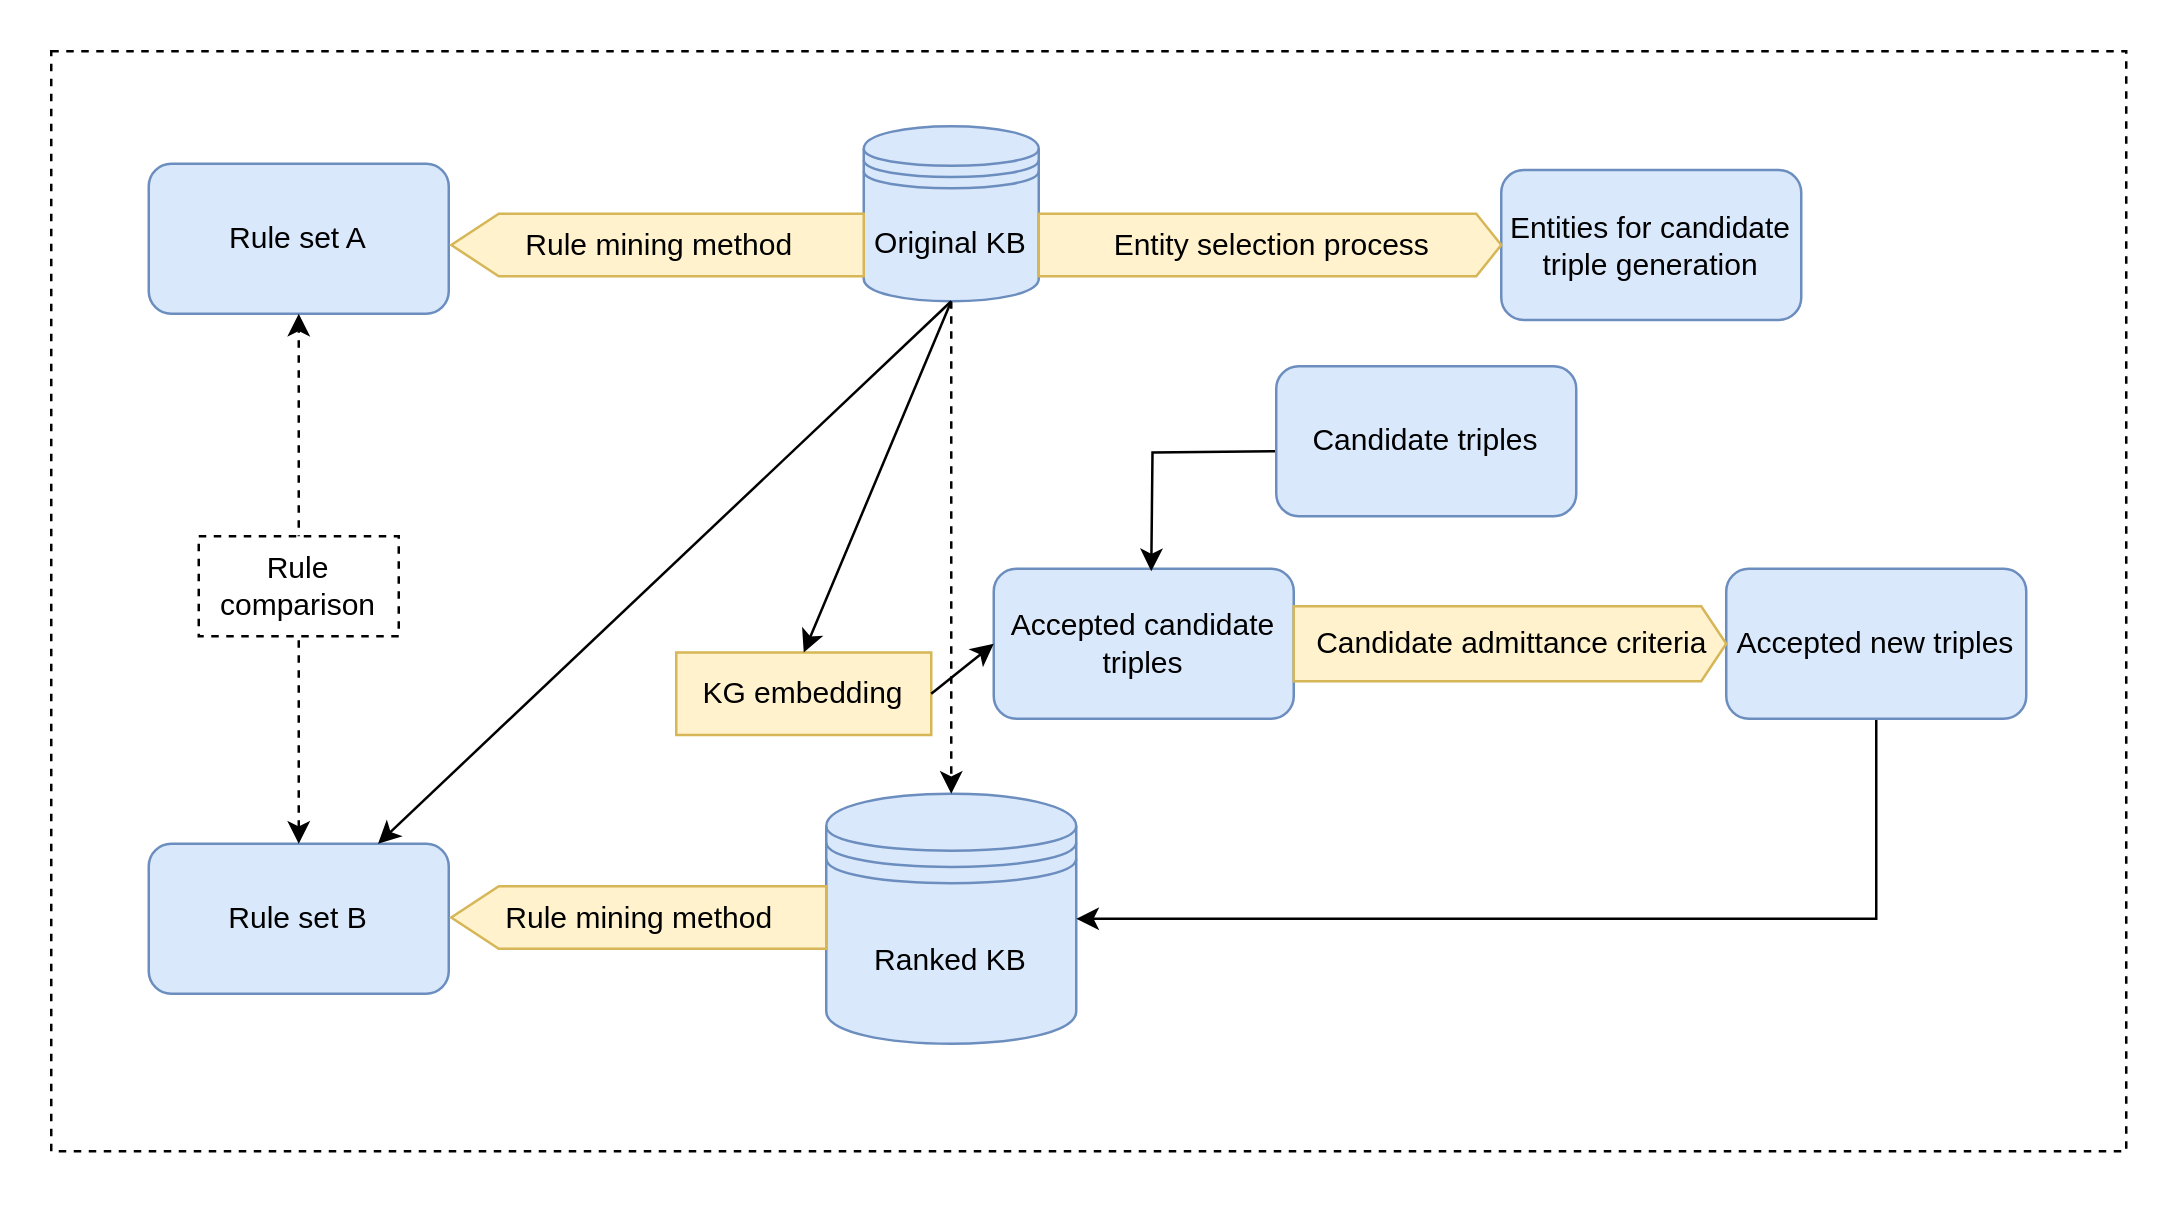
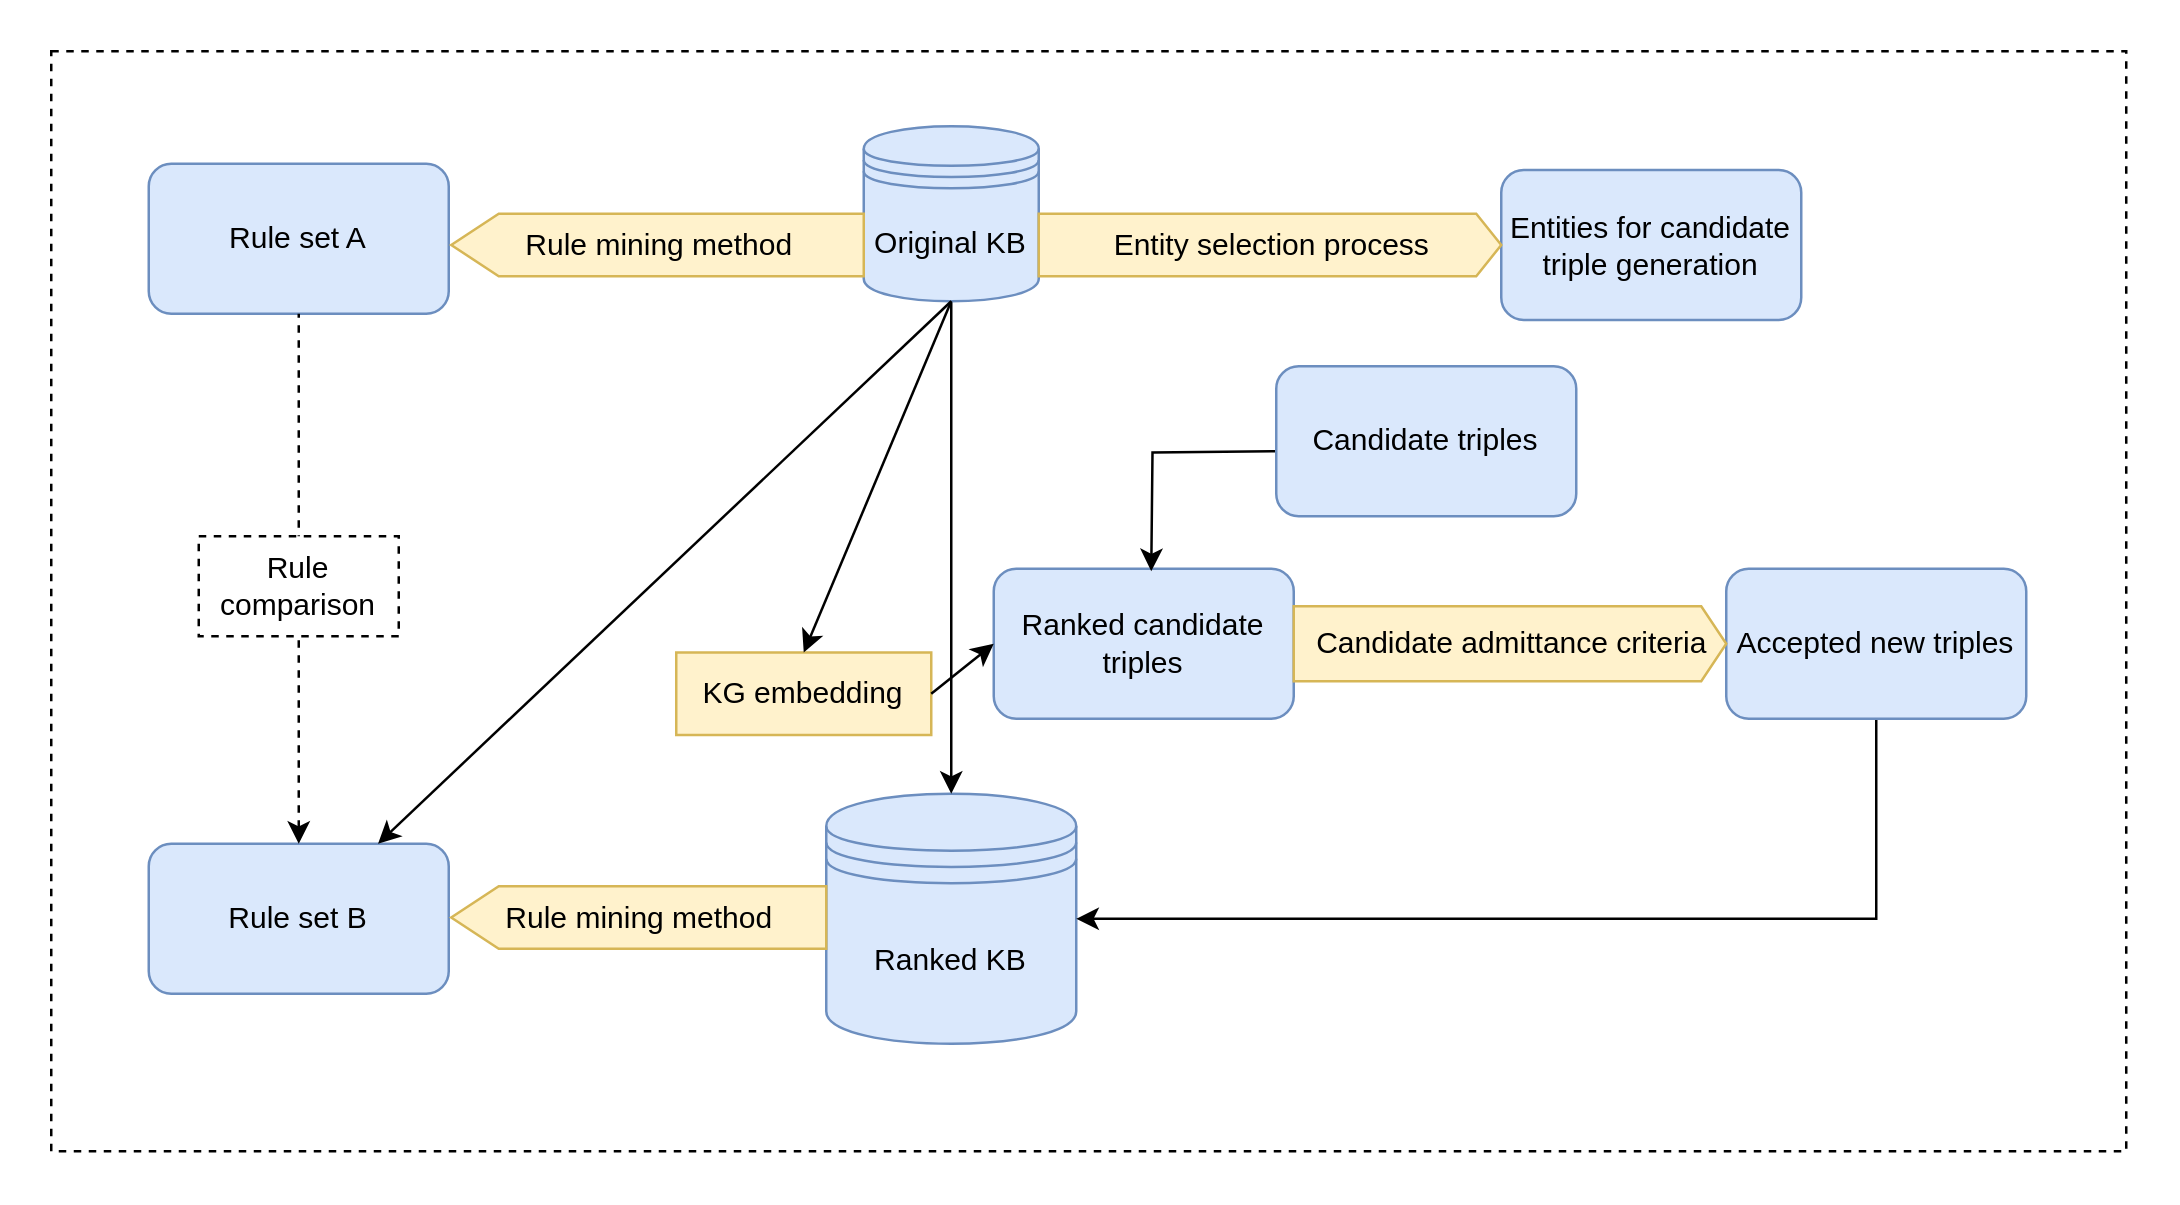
edge "Rule set A" -- "Rule set B": arrowhead classic -> none
edge "Original KB" -> "Ranked KB": style dashed -> solid
node "Accepted candidate triples": label "Accepted candidate triples" -> "Ranked candidate triples"
